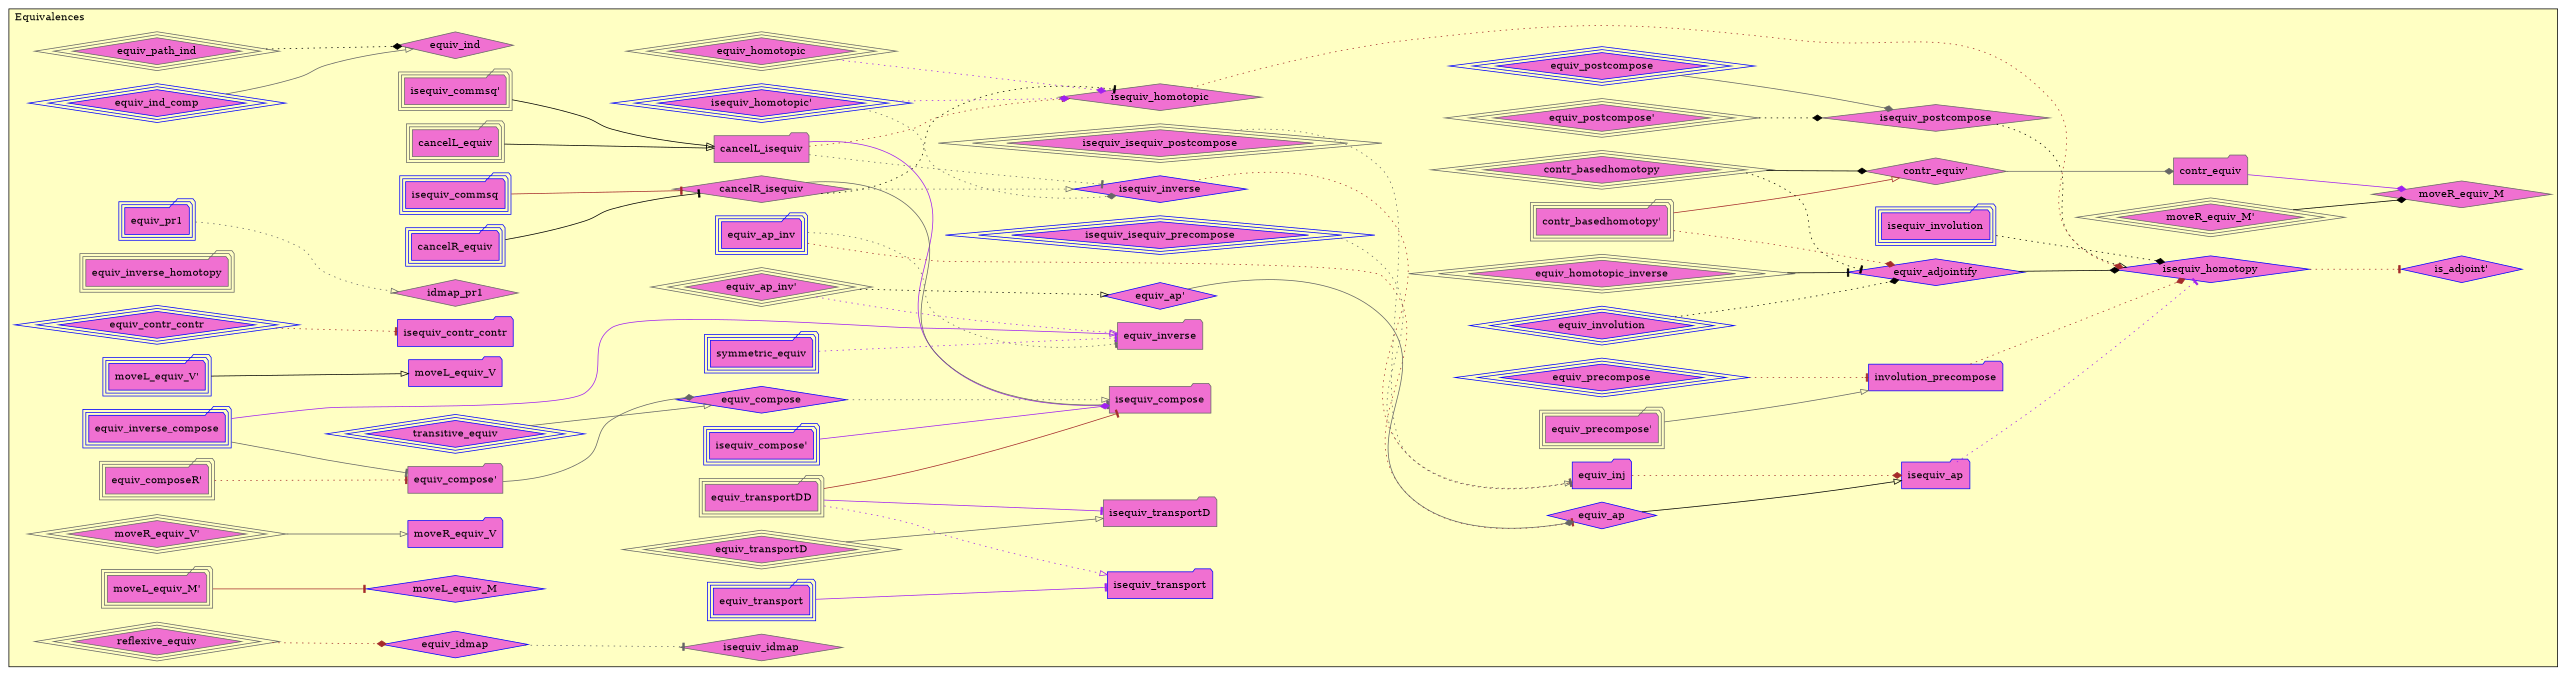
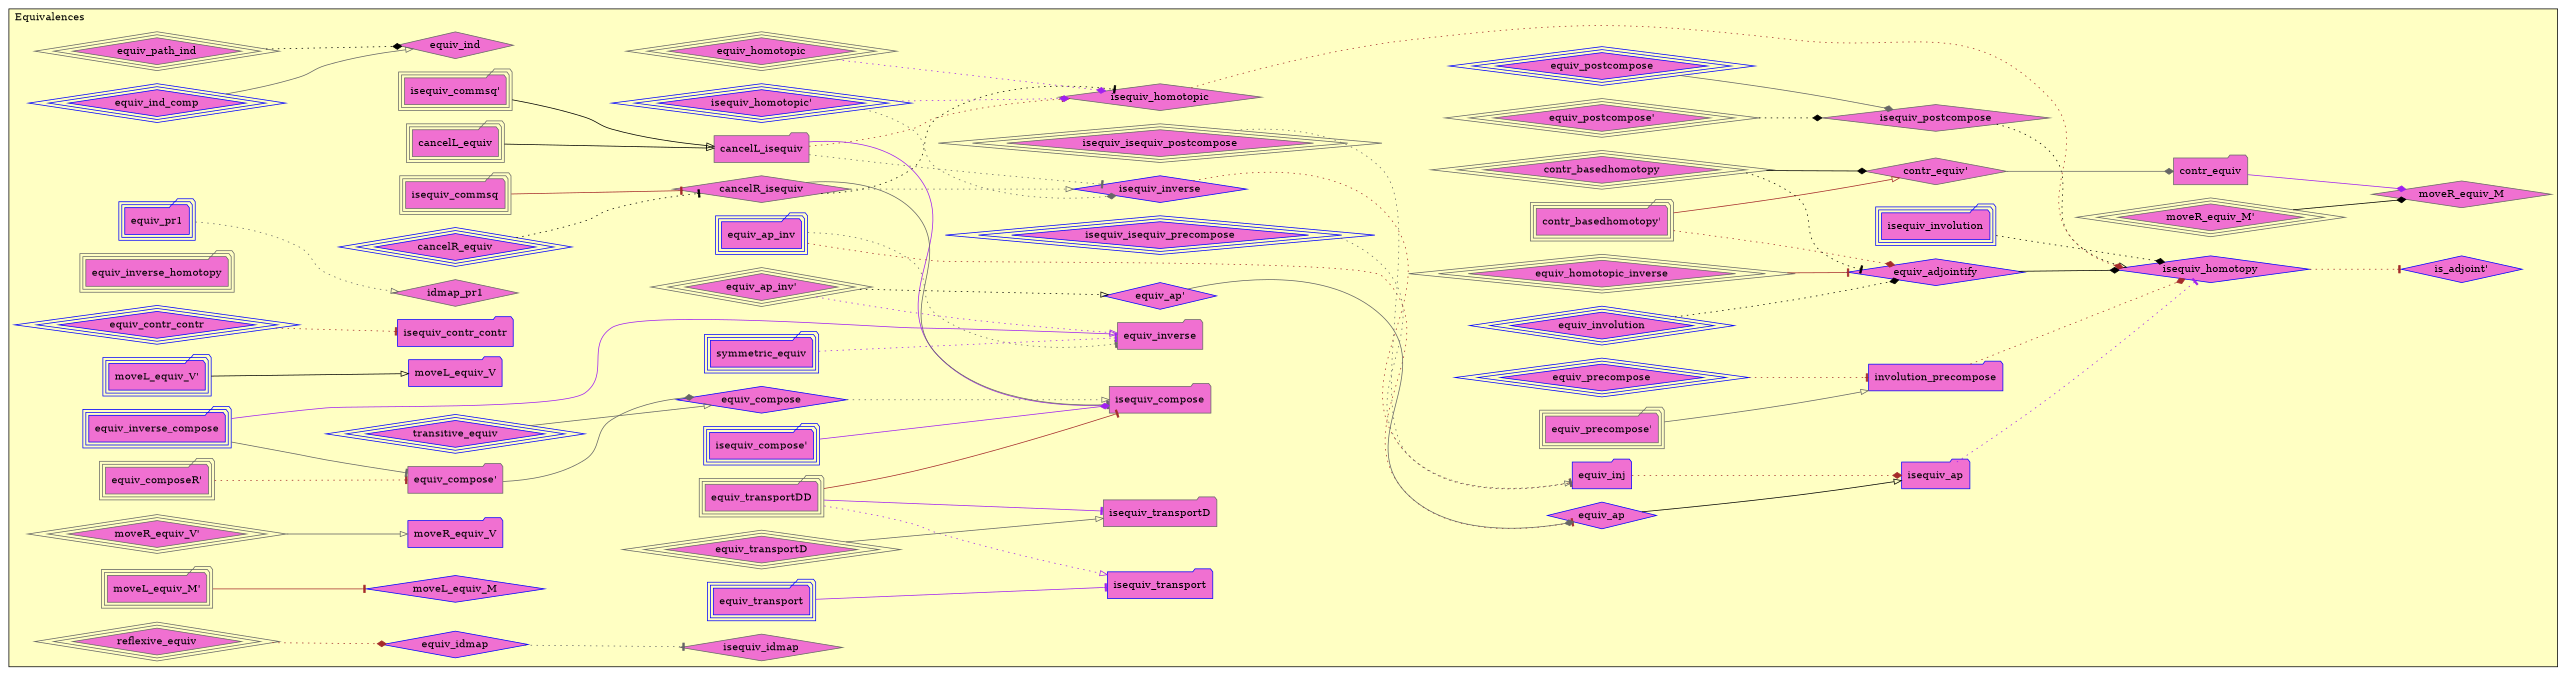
node "isequiv_commsq": color blue -> gray40
edge "cancelR_equiv" -> "cancelR_isequiv": style solid -> dotted
node "cancelR_equiv": shape folder -> diamond
edge "equiv_homotopic_inverse" -> "equiv_adjointify": color black -> brown
